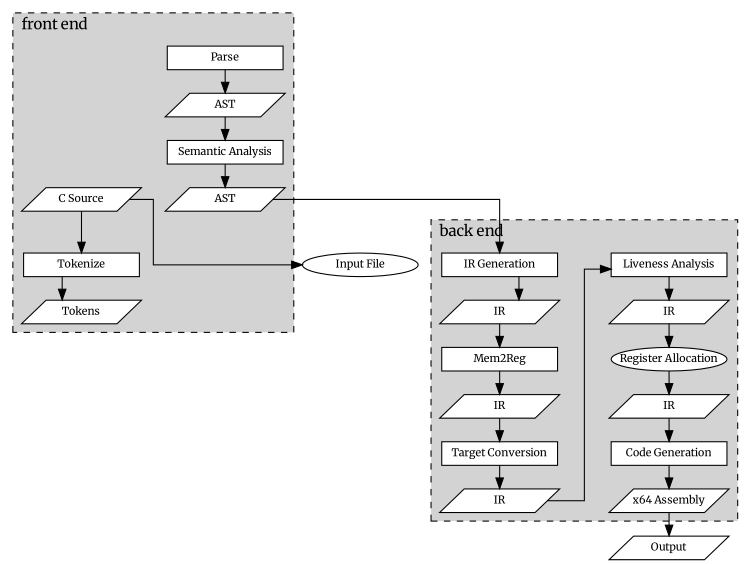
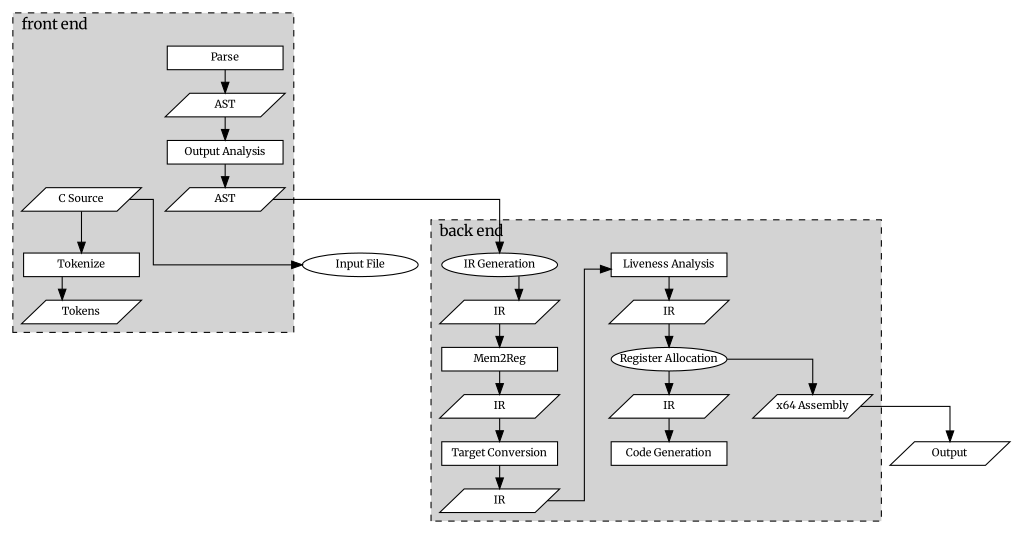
node "Semantic Analysis": label "Semantic Analysis" -> "Output Analysis"
node "IR Generation": shape box -> ellipse
edge "Code Generation" -> "x64 Assembly": now "Register Allocation" -> "x64 Assembly"
